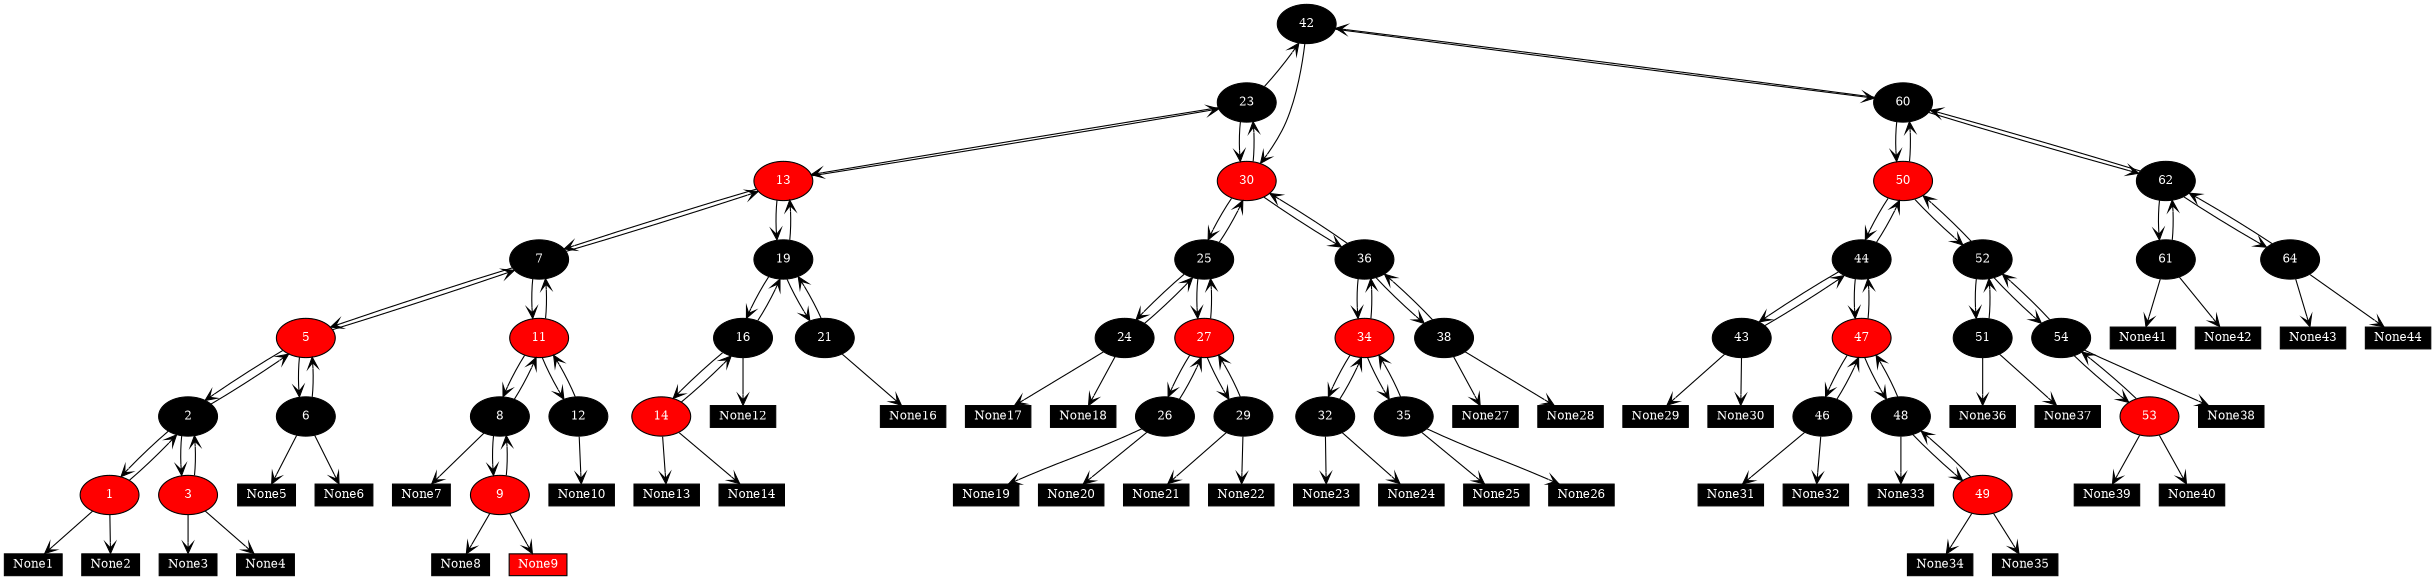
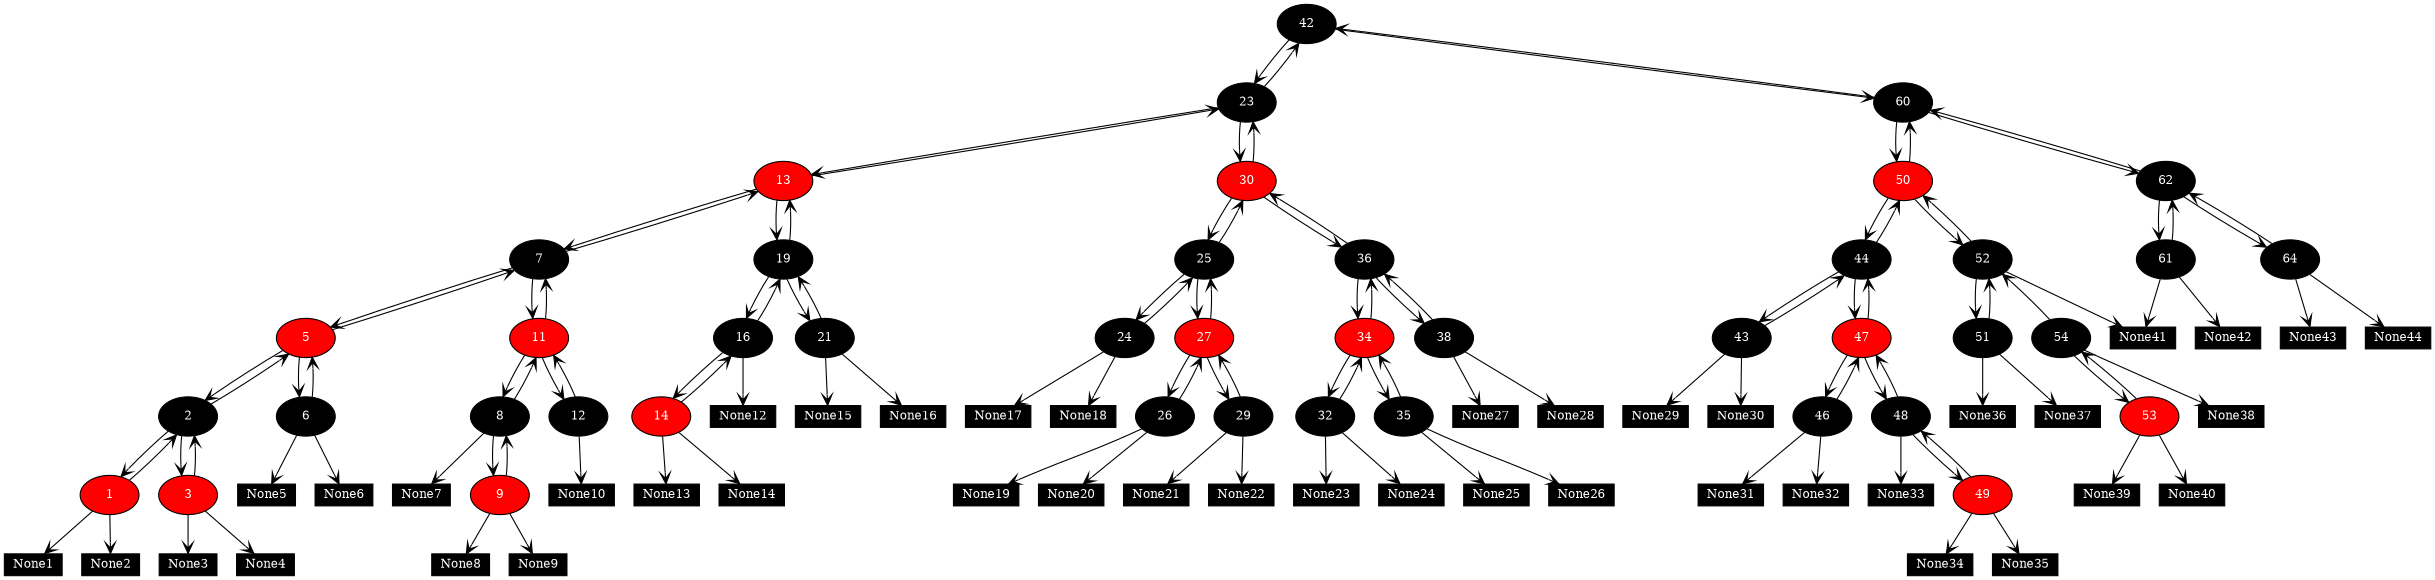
edge "42" -> "30": now "42" -> "23"
edge "52" -> "54": now "52" -> "None41"
node "None15": added
node "None9": fillcolor red -> black
